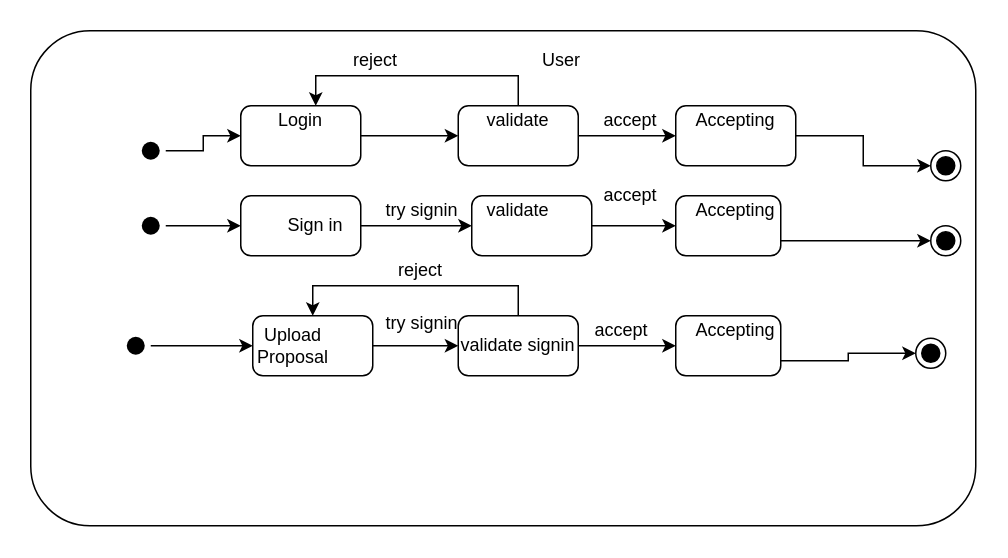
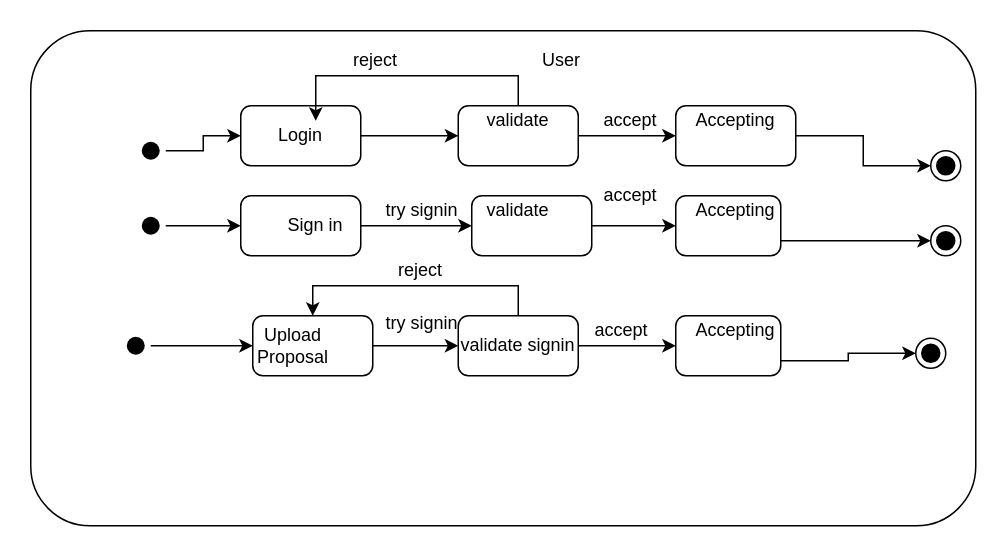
node "Login": moved (301, 121) -> (301, 136)
